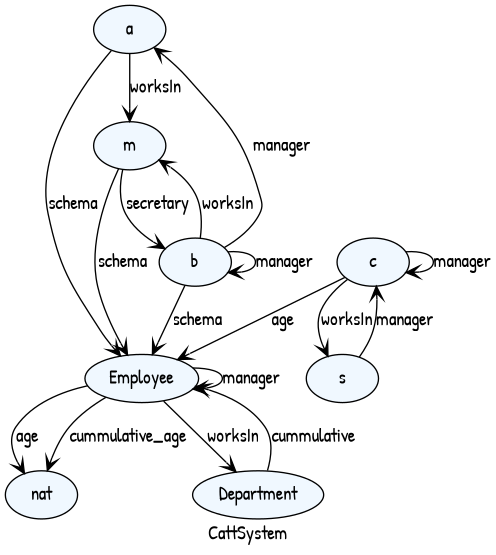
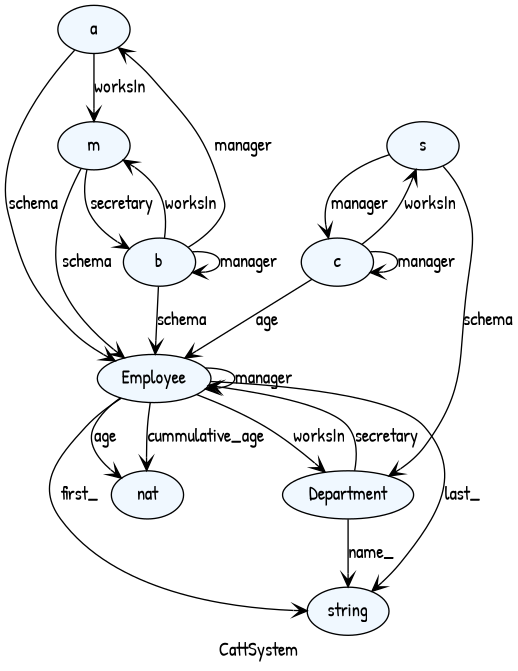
edge "s" -> "Department": added, label "schema"
edge "Department" -> "Employee": label "cummulative" -> "secretary"
node "string": added
